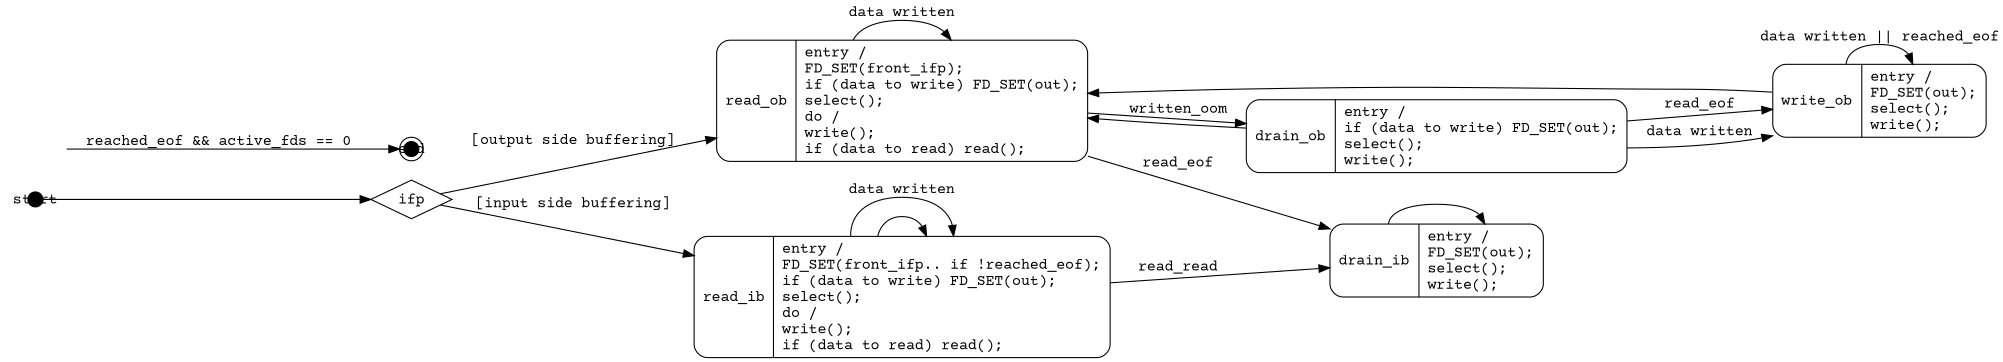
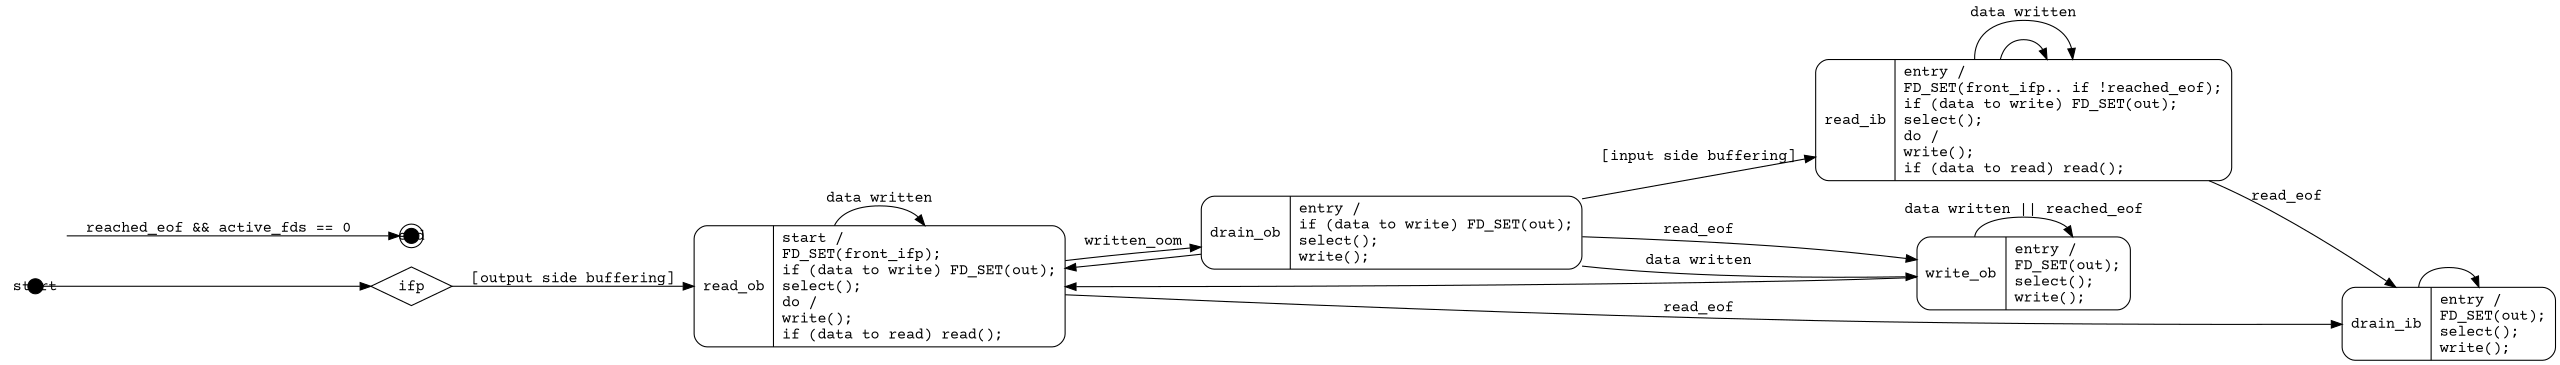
node "read_ob": text "entry /" -> "start /"
edge "ifp" -> "read_ib": now "drain_ob" -> "read_ib"
edge "read_ib" -> "drain_ib": label "read_read" -> "read_eof"
